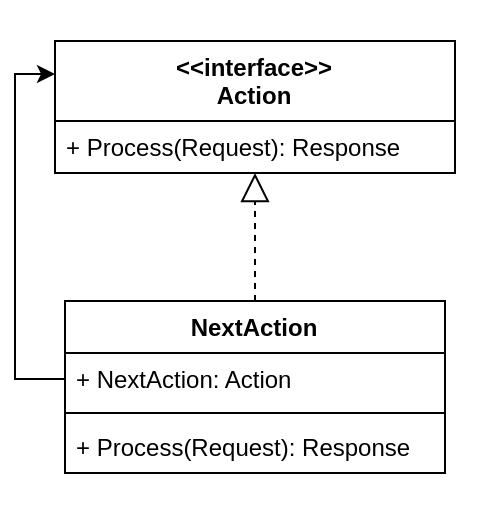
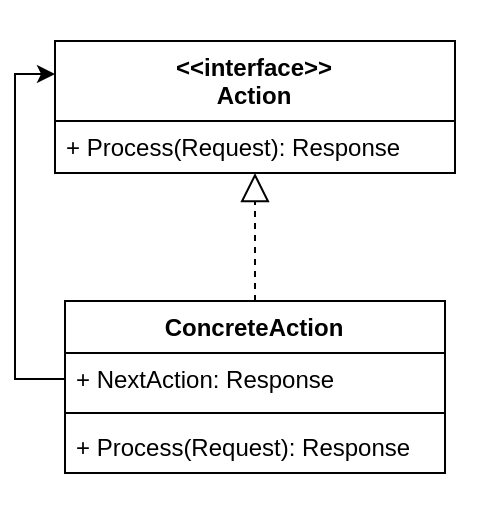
node "NextAction": label "NextAction" -> "ConcreteAction"
node "+ NextAction: Action": label "+ NextAction: Action" -> "+ NextAction: Response"
